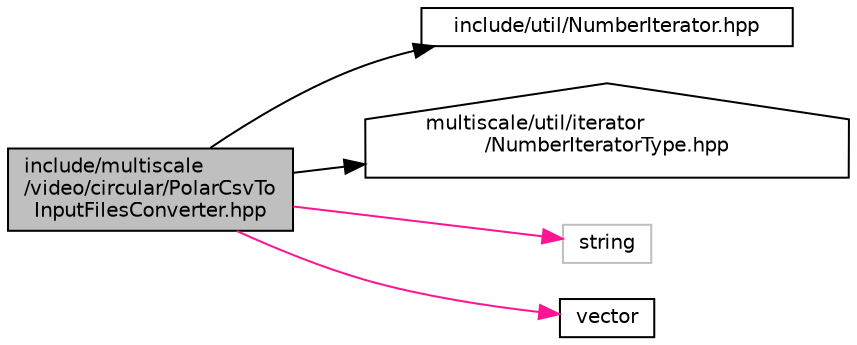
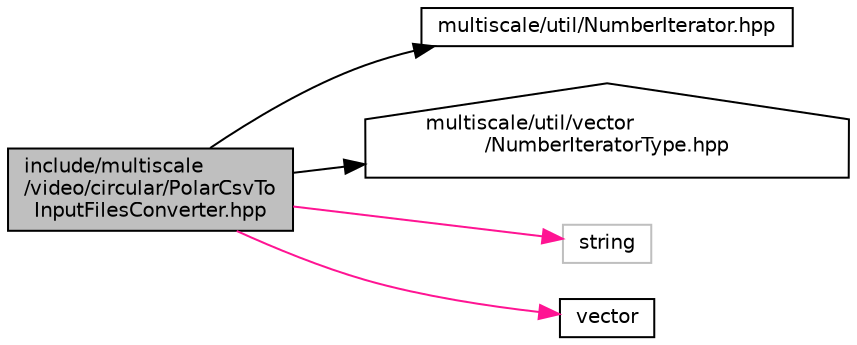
node "include/util/NumberIterator.hpp": label "include/util/NumberIterator.hpp" -> "multiscale/util/NumberIterator.hpp"
node "multiscale/util/iterator /NumberIteratorType.hpp": label "multiscale/util/iterator /NumberIteratorType.hpp" -> "multiscale/util/vector /NumberIteratorType.hpp"
